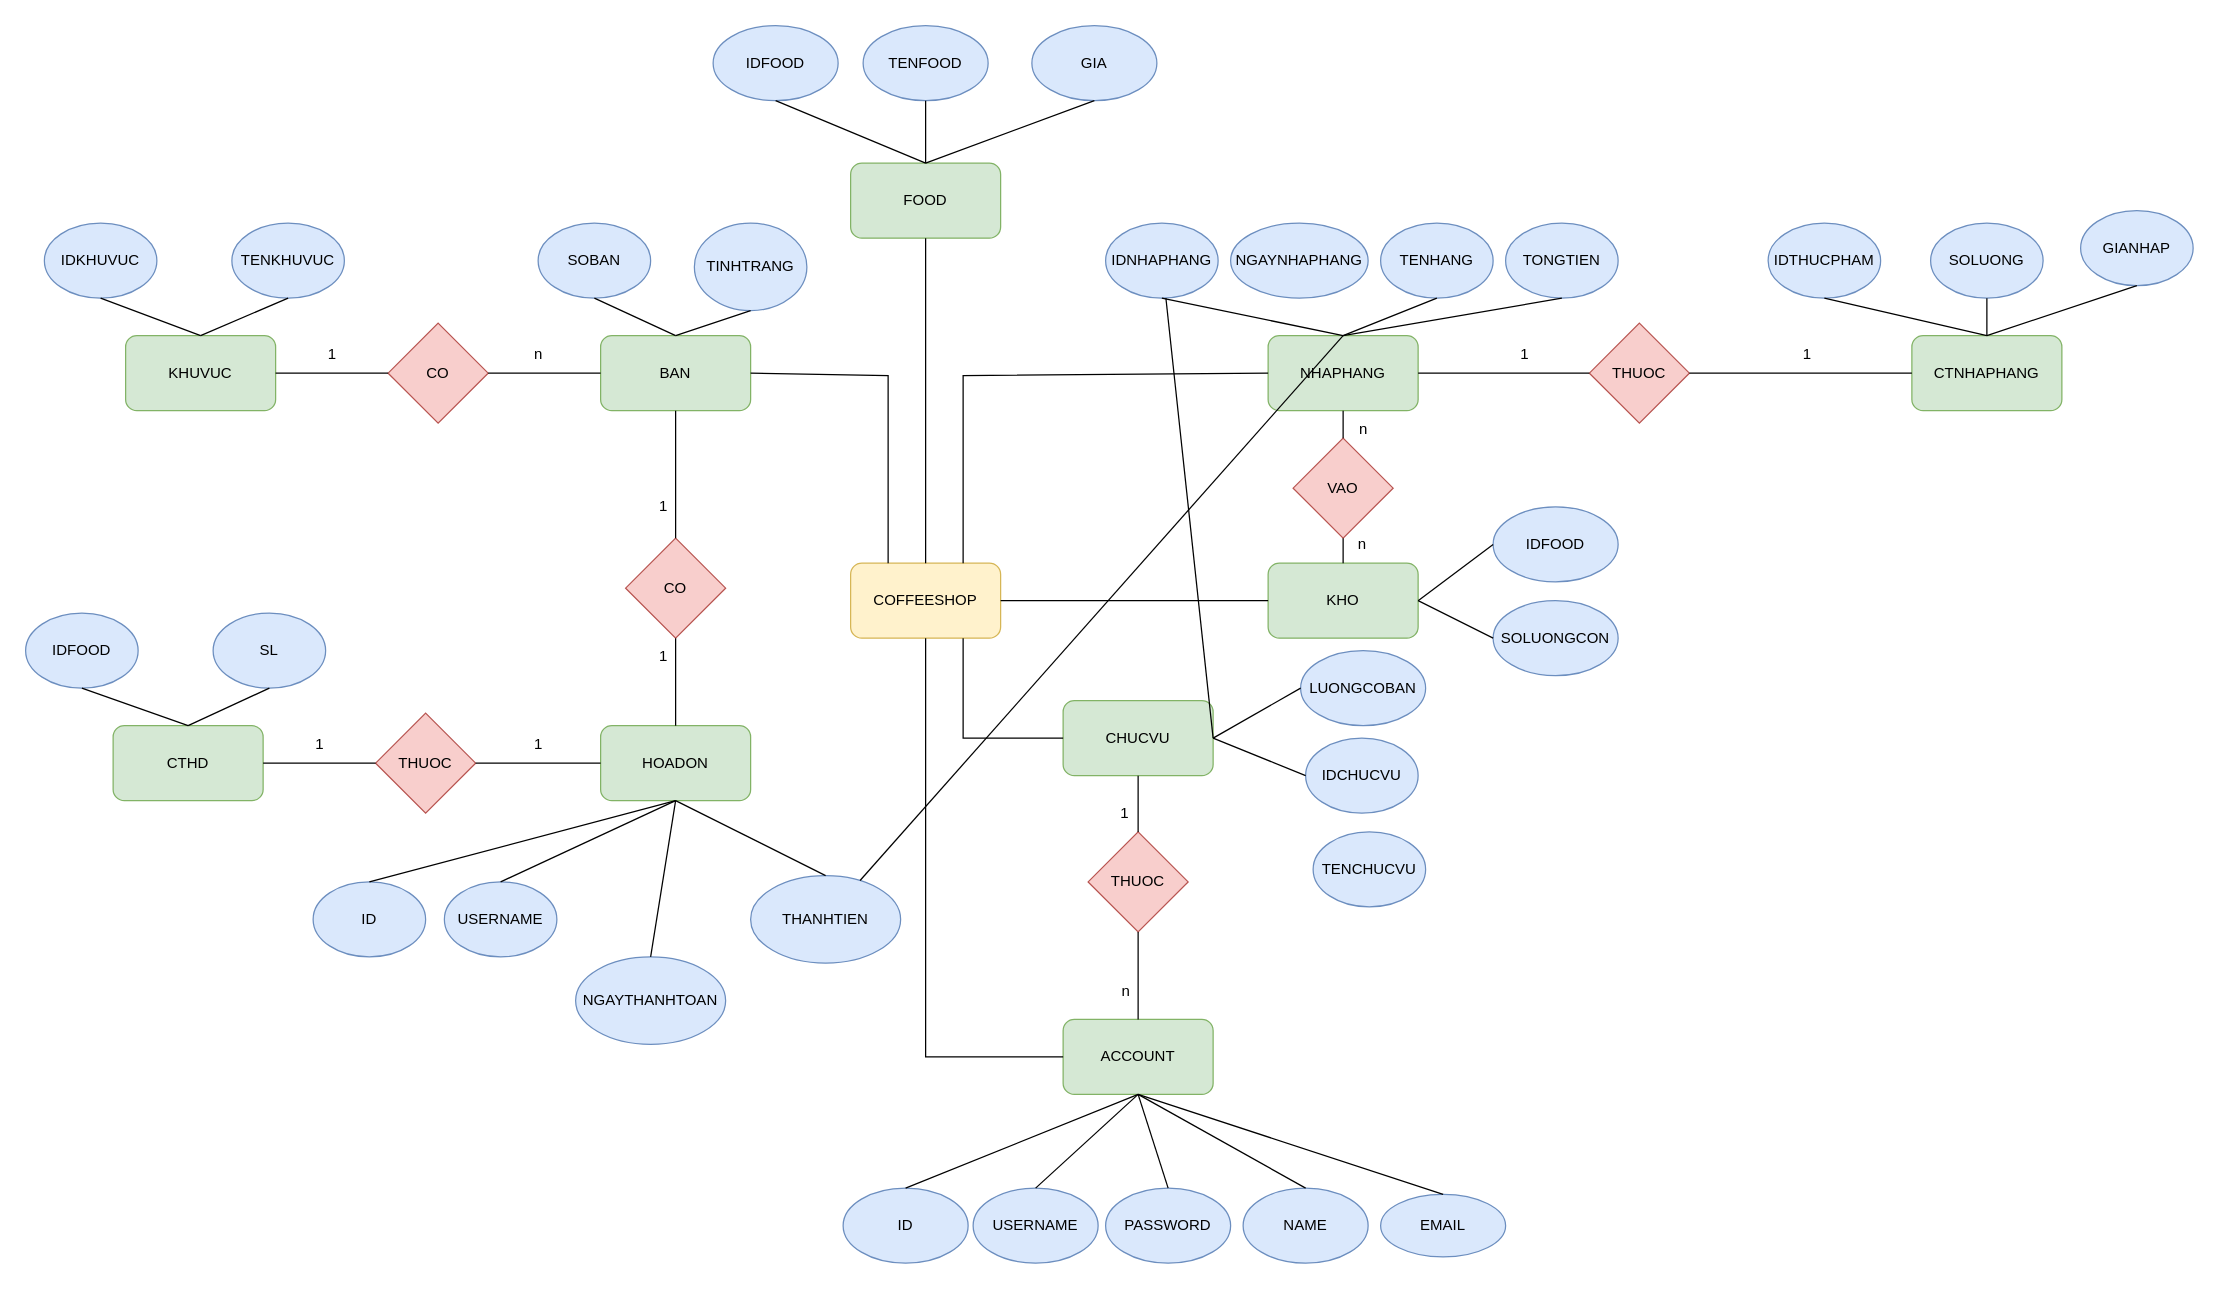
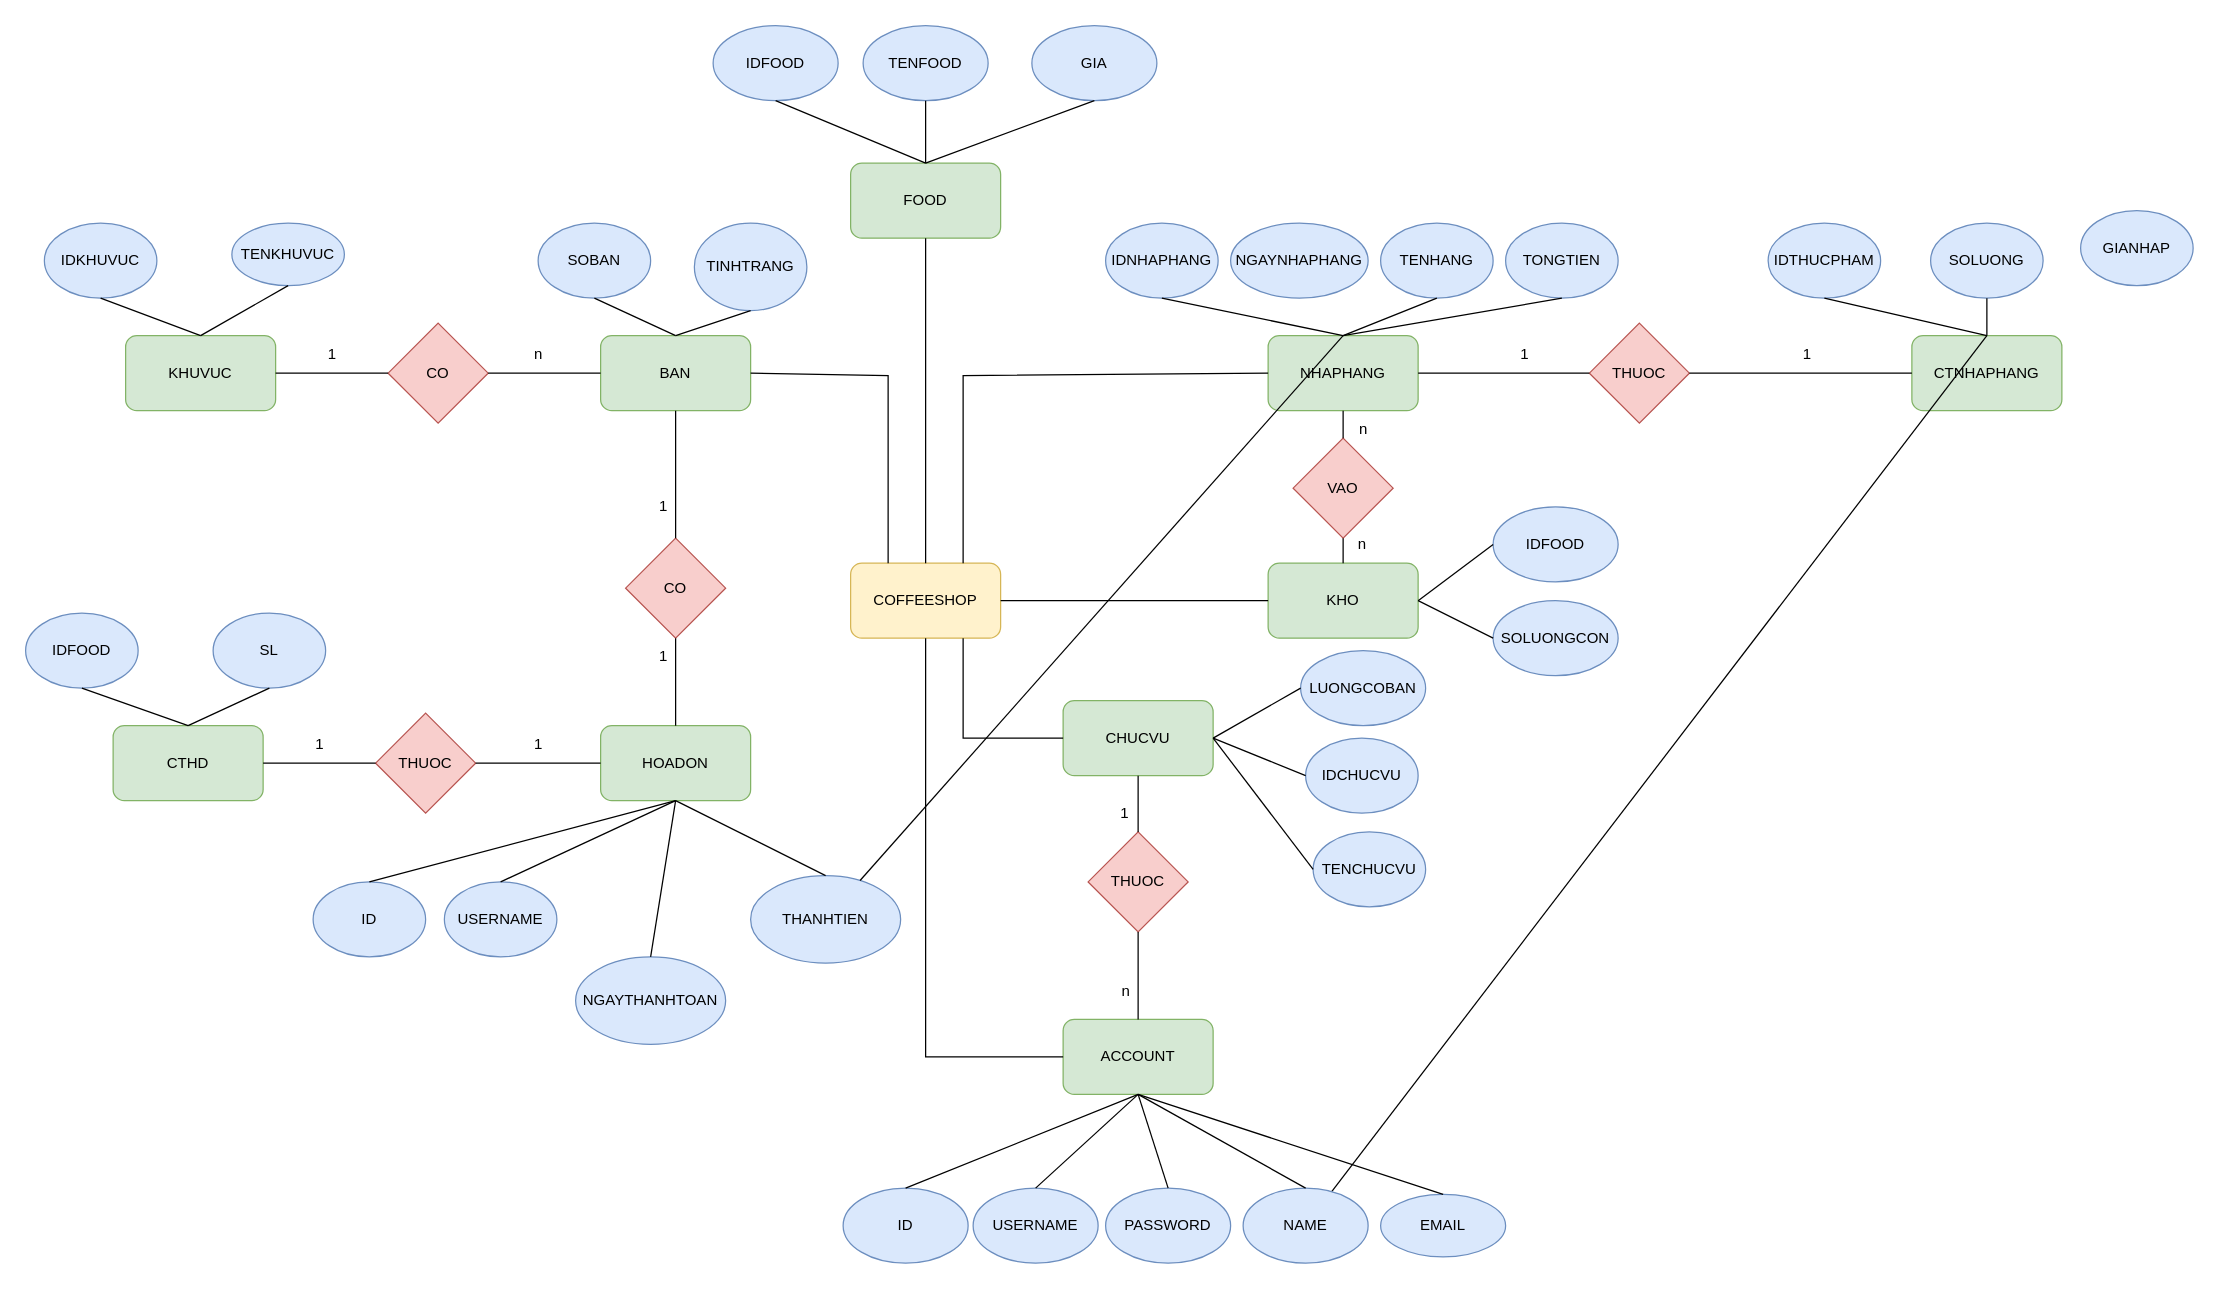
node "TENKHUVUC": size 113x75 -> 113x63
edge "GIANHAP" -- "CTNHAPHANG": now "NAME" -- "CTNHAPHANG"
edge "IDNHAPHANG" -- "CHUCVU": now "TENCHUCVU" -- "CHUCVU"
